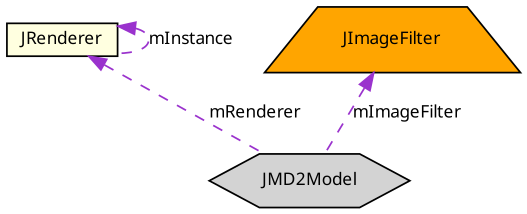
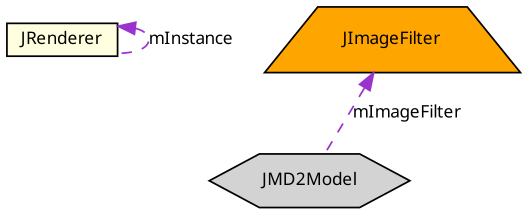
edge "JMD2Model" -> "JRenderer": removed, label "mRenderer"
